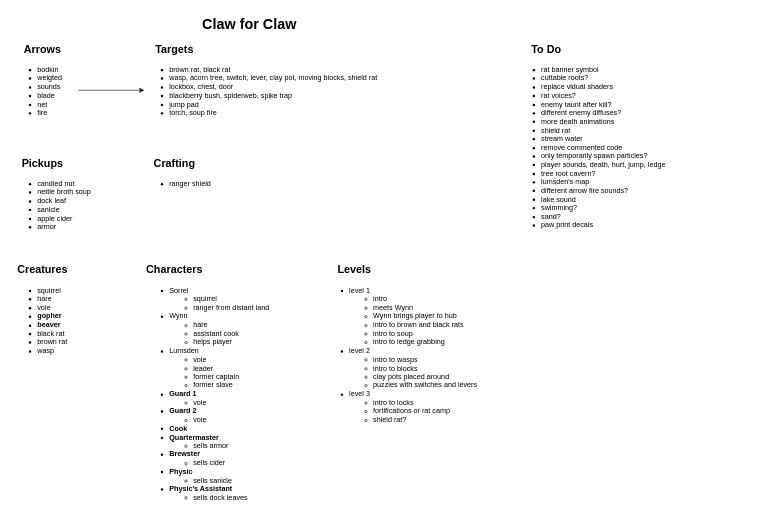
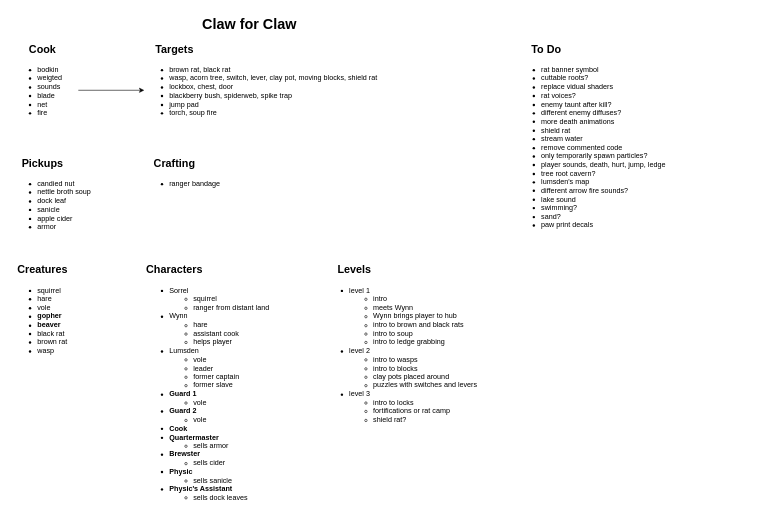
node "Arrows": label "Arrows" -> "Cook"
node "ranger shield": label "ranger shield" -> "ranger bandage"
